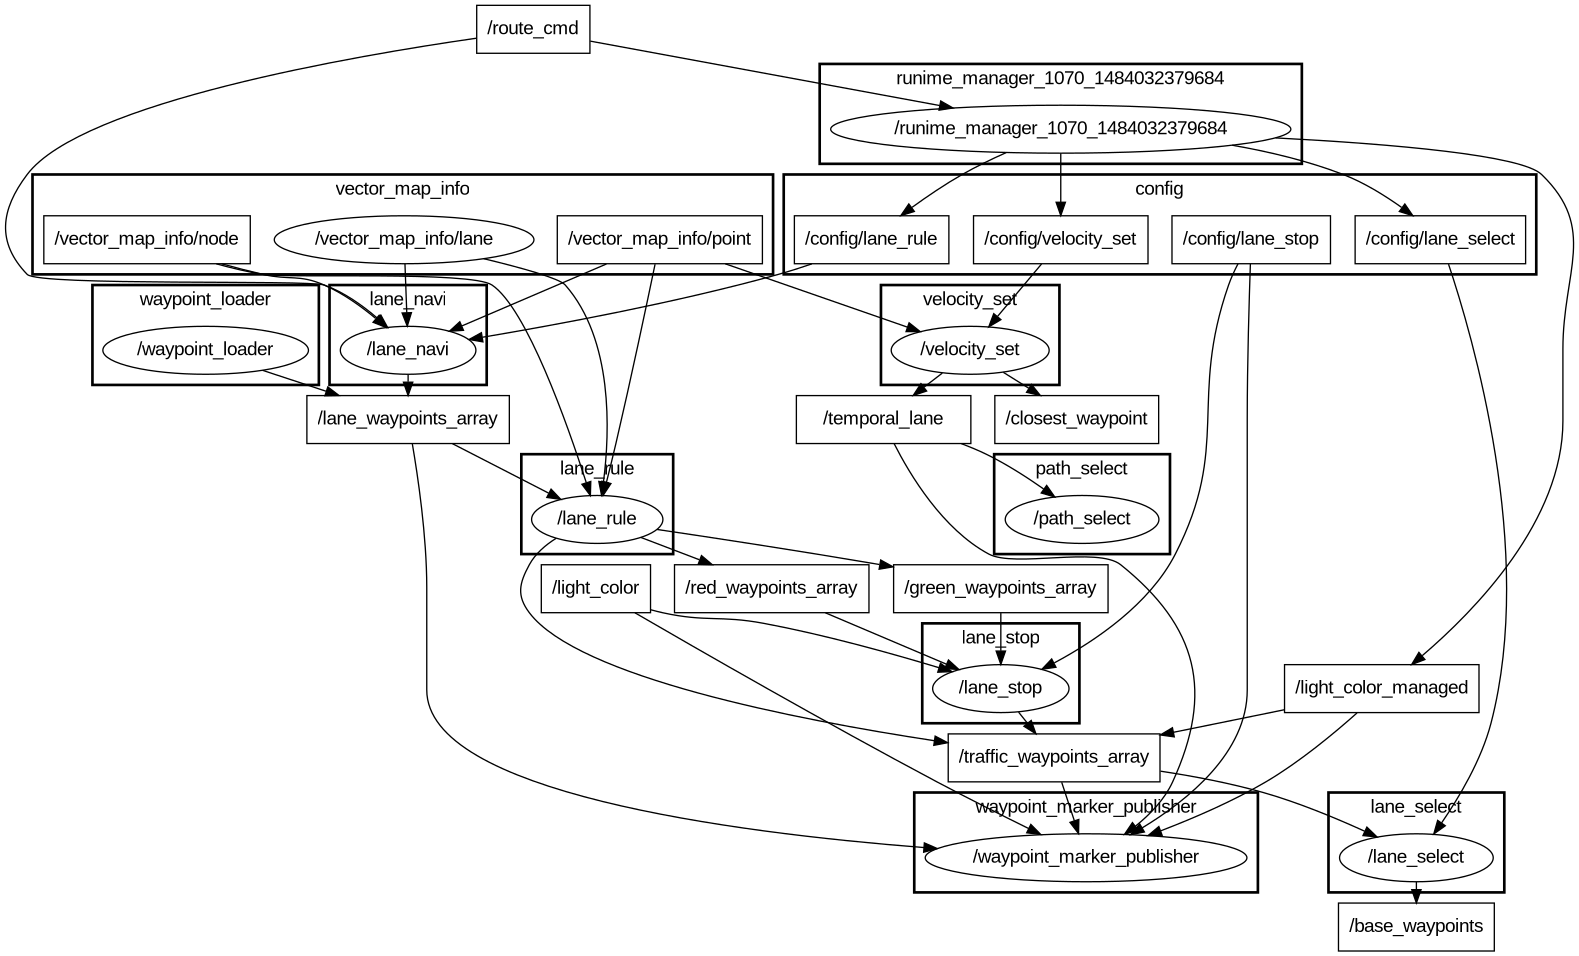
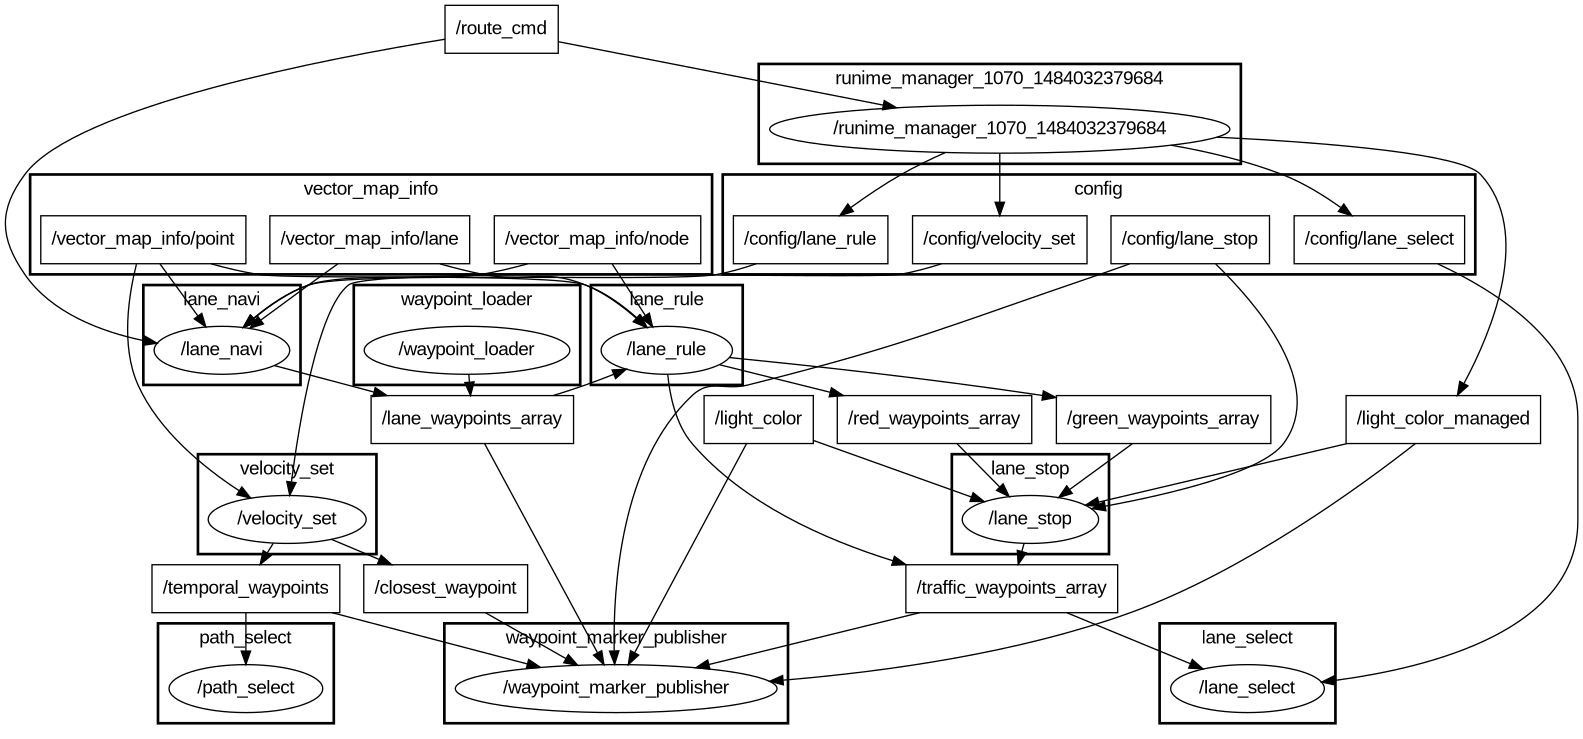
node "/vector_map_info/lane": shape ellipse -> box
node "/temporal_lane": label "/temporal_lane" -> "/temporal_waypoints"
edge "/closest_waypoint" -> "/waypoint_marker_publisher": added
edge "/light_color_managed" -> "/traffic_waypoints_array": now "/light_color_managed" -> "/lane_stop"
node "/base_waypoints": removed
